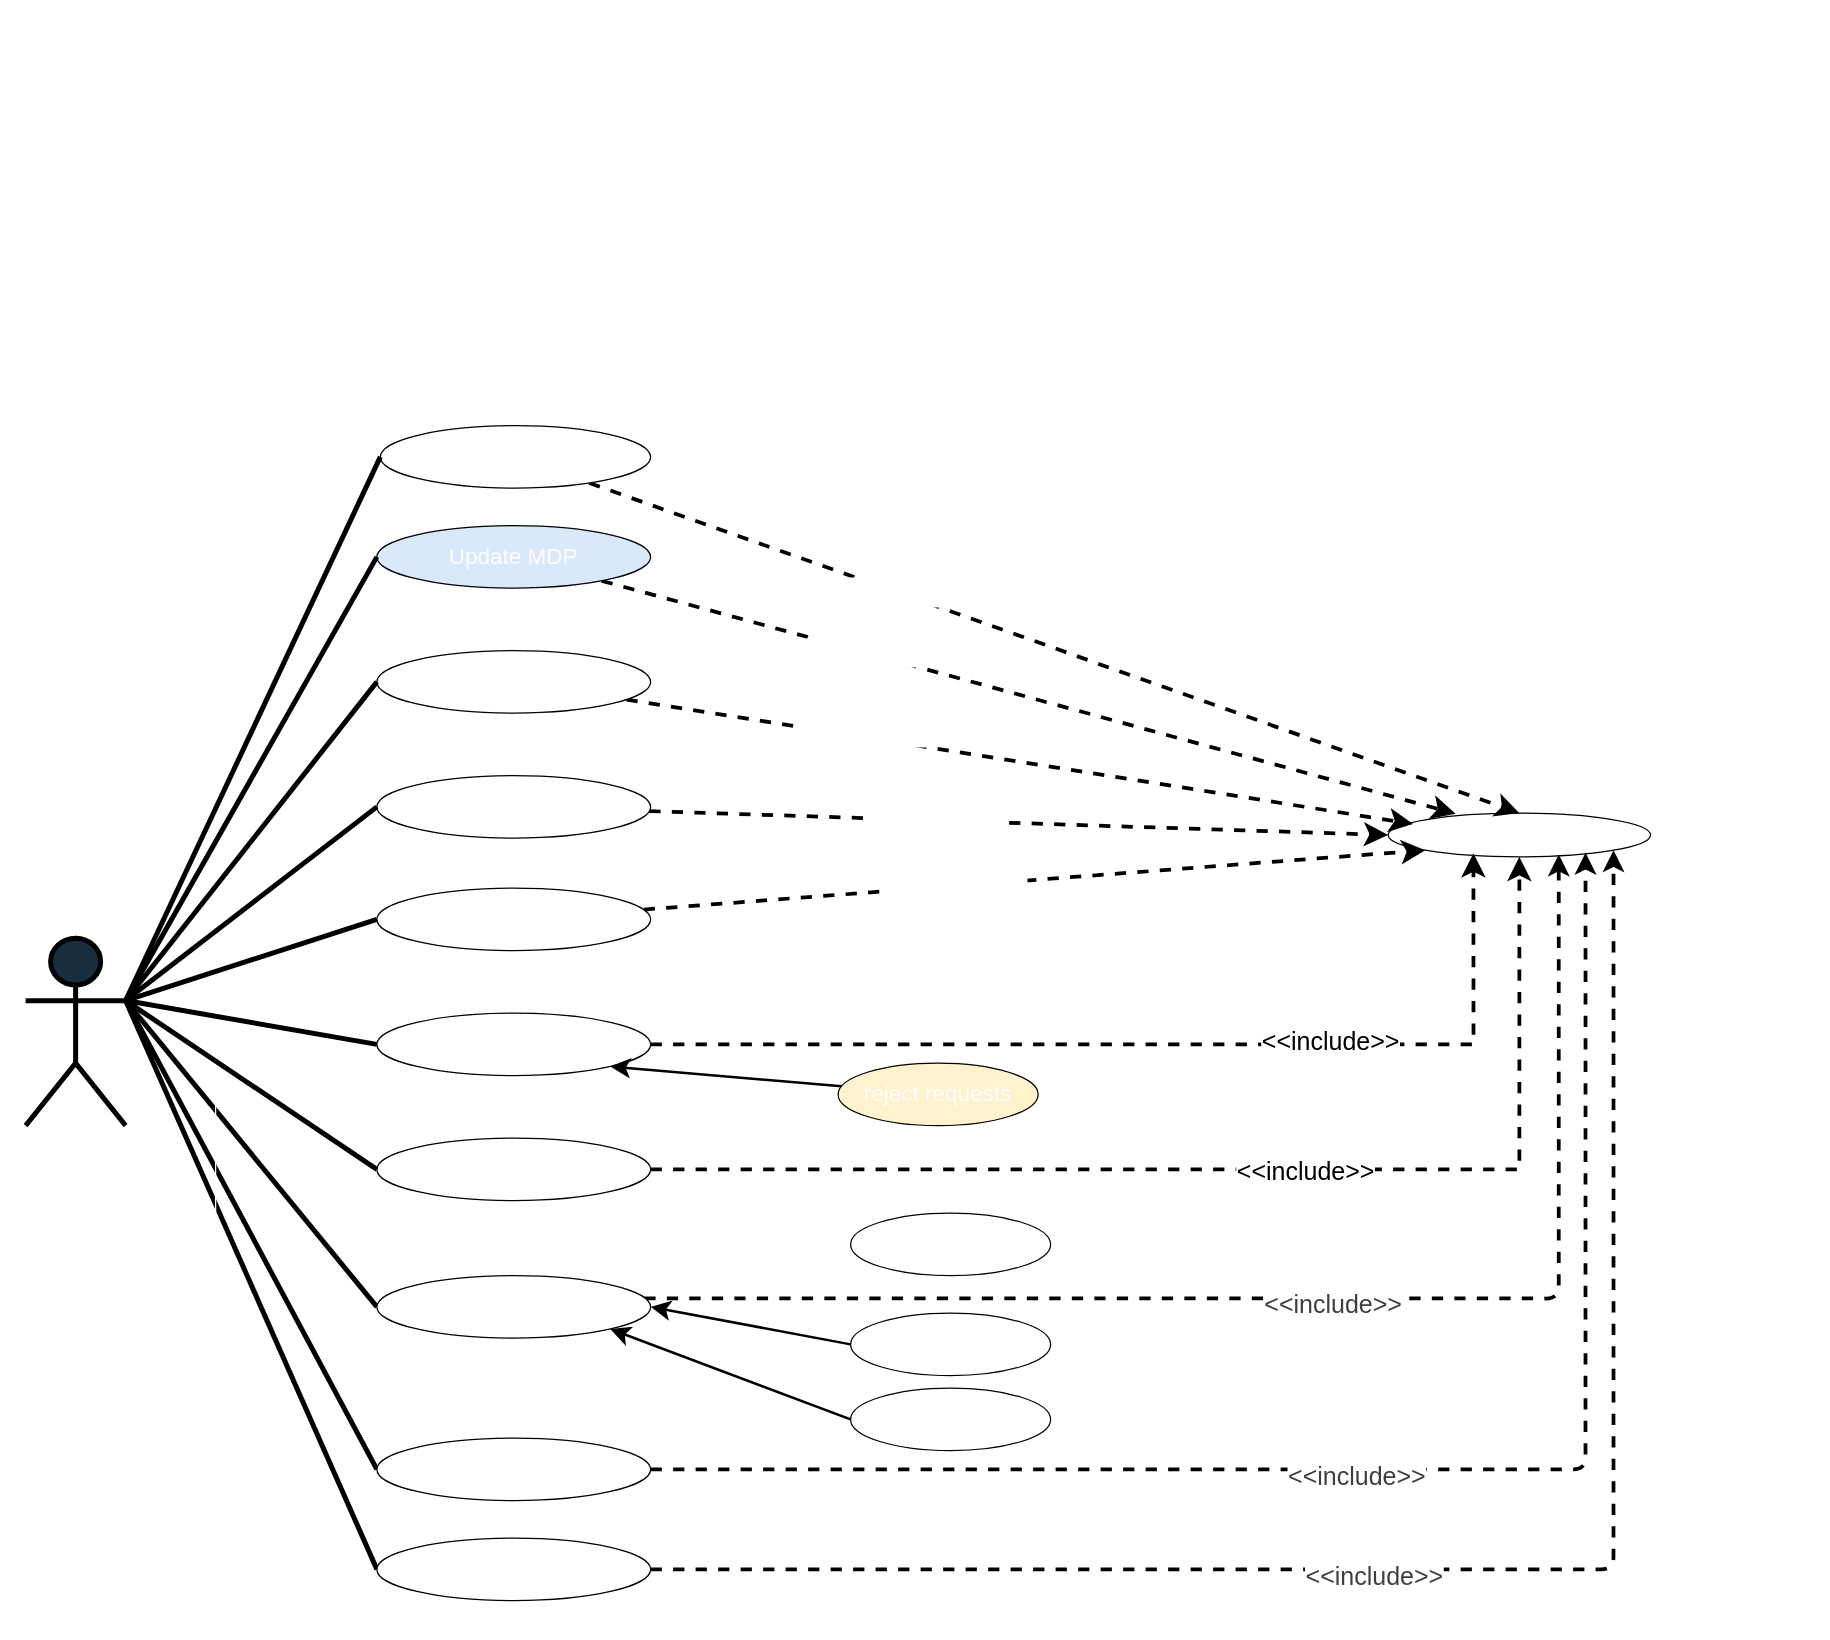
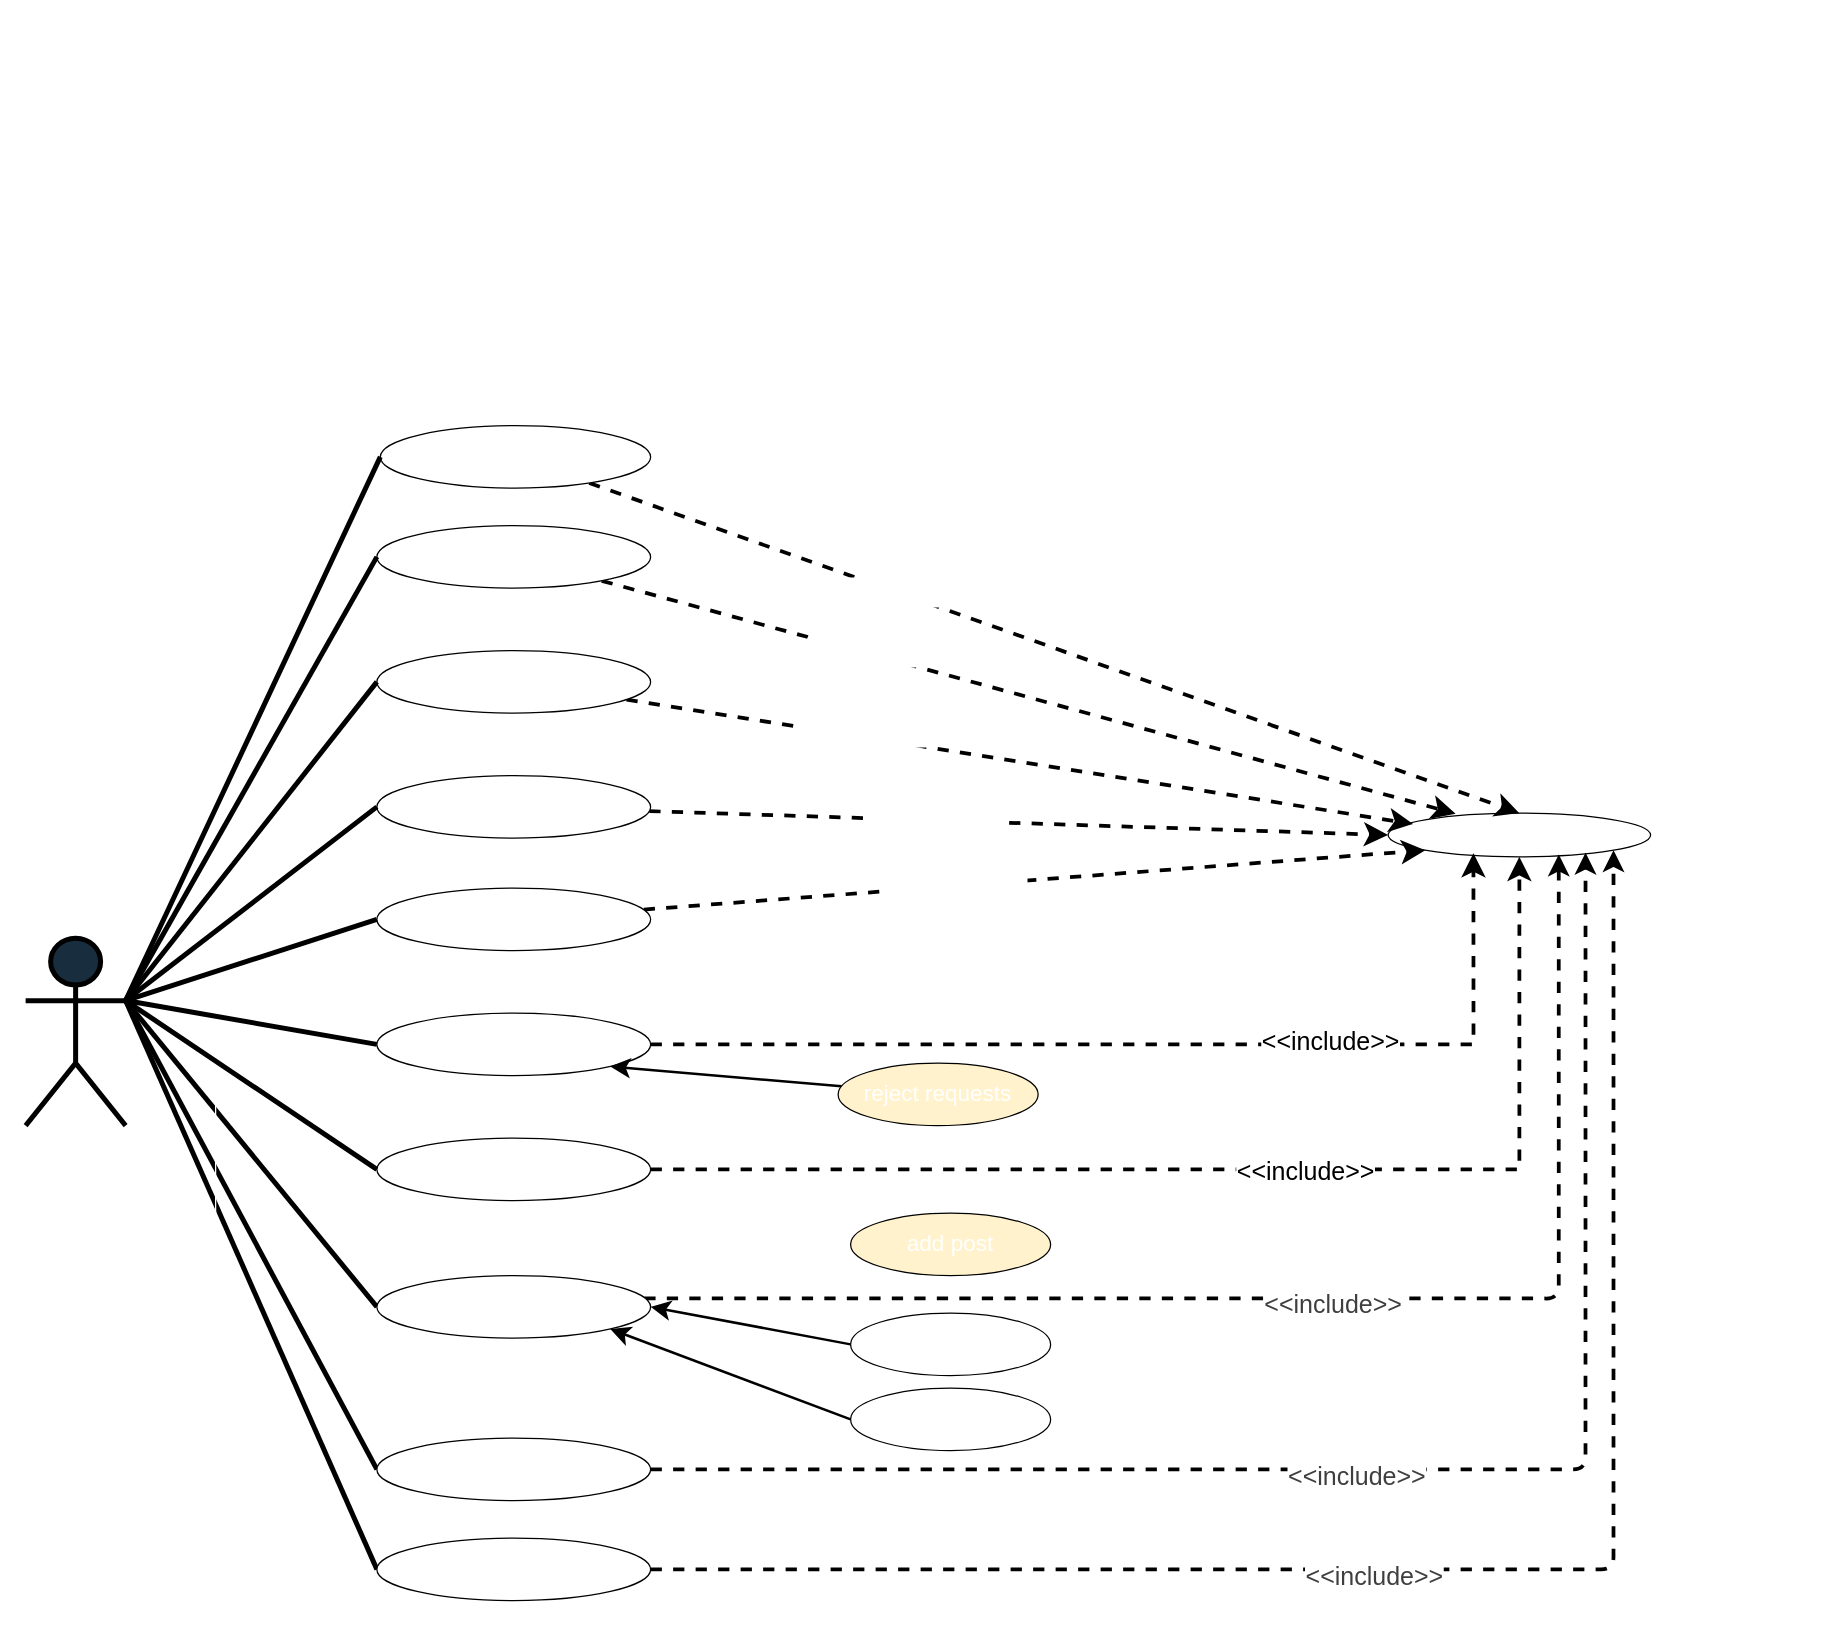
node "Update MDP": fillcolor #dae8fc -> #ffffff
node "add post": fillcolor #ffffff -> #fff2cc
